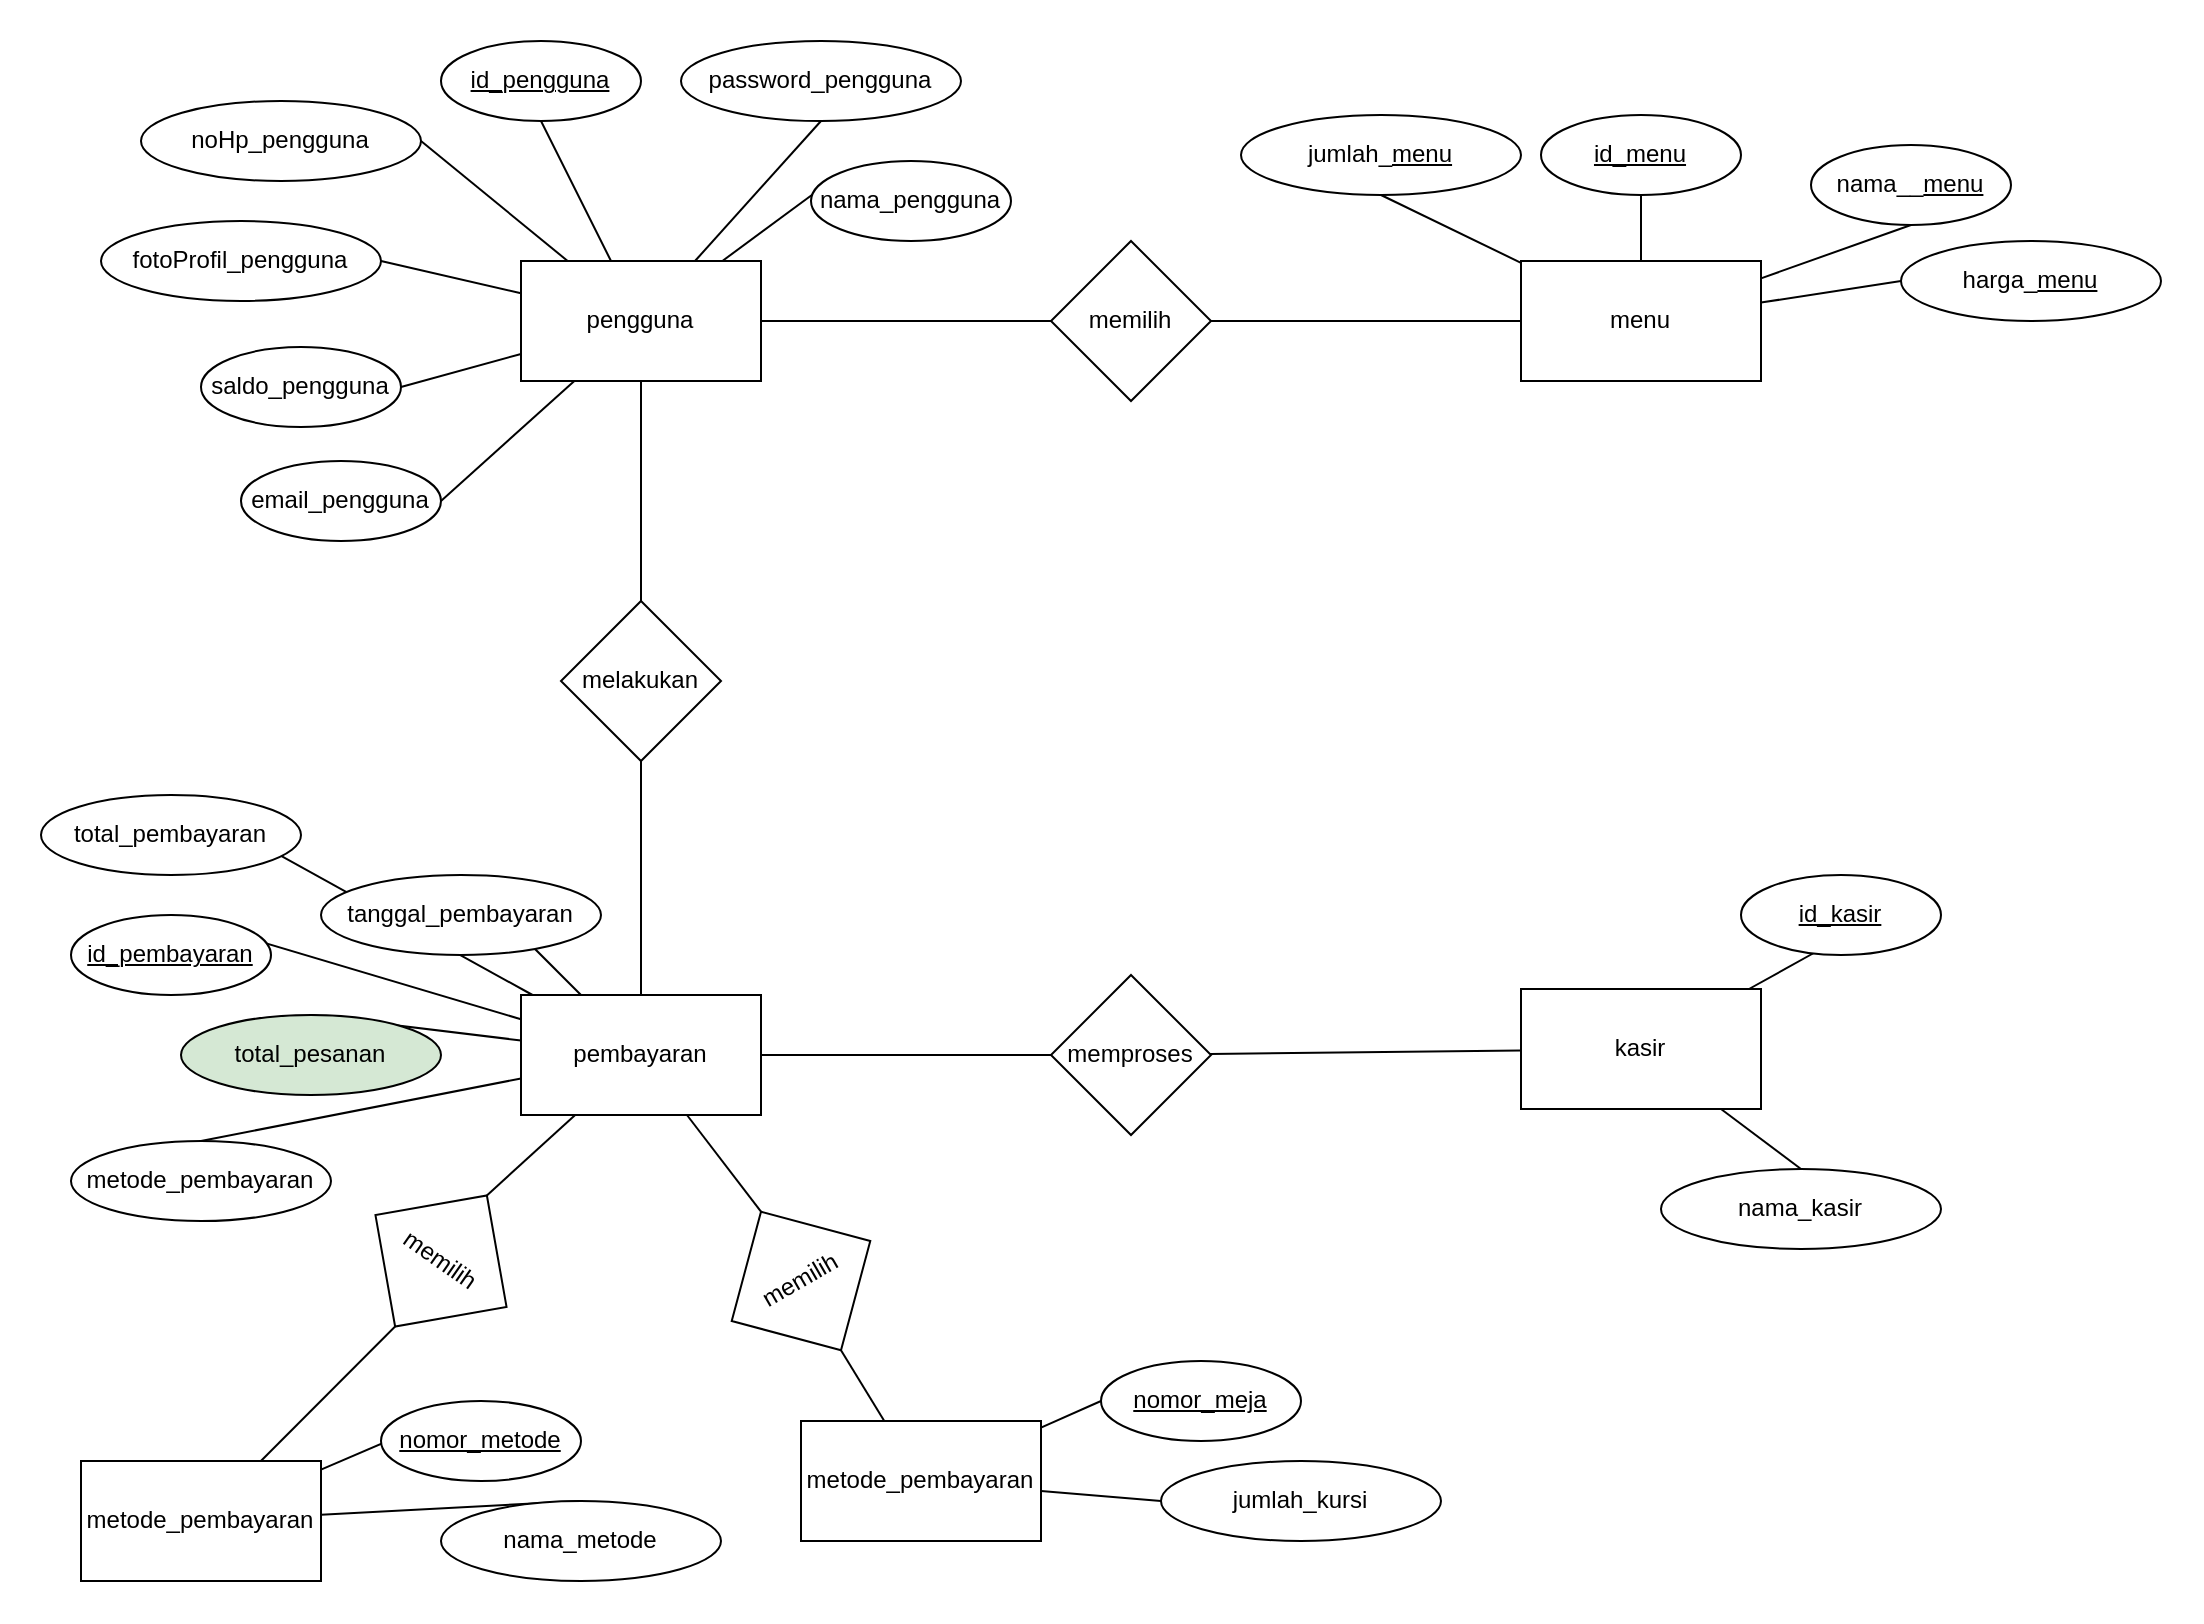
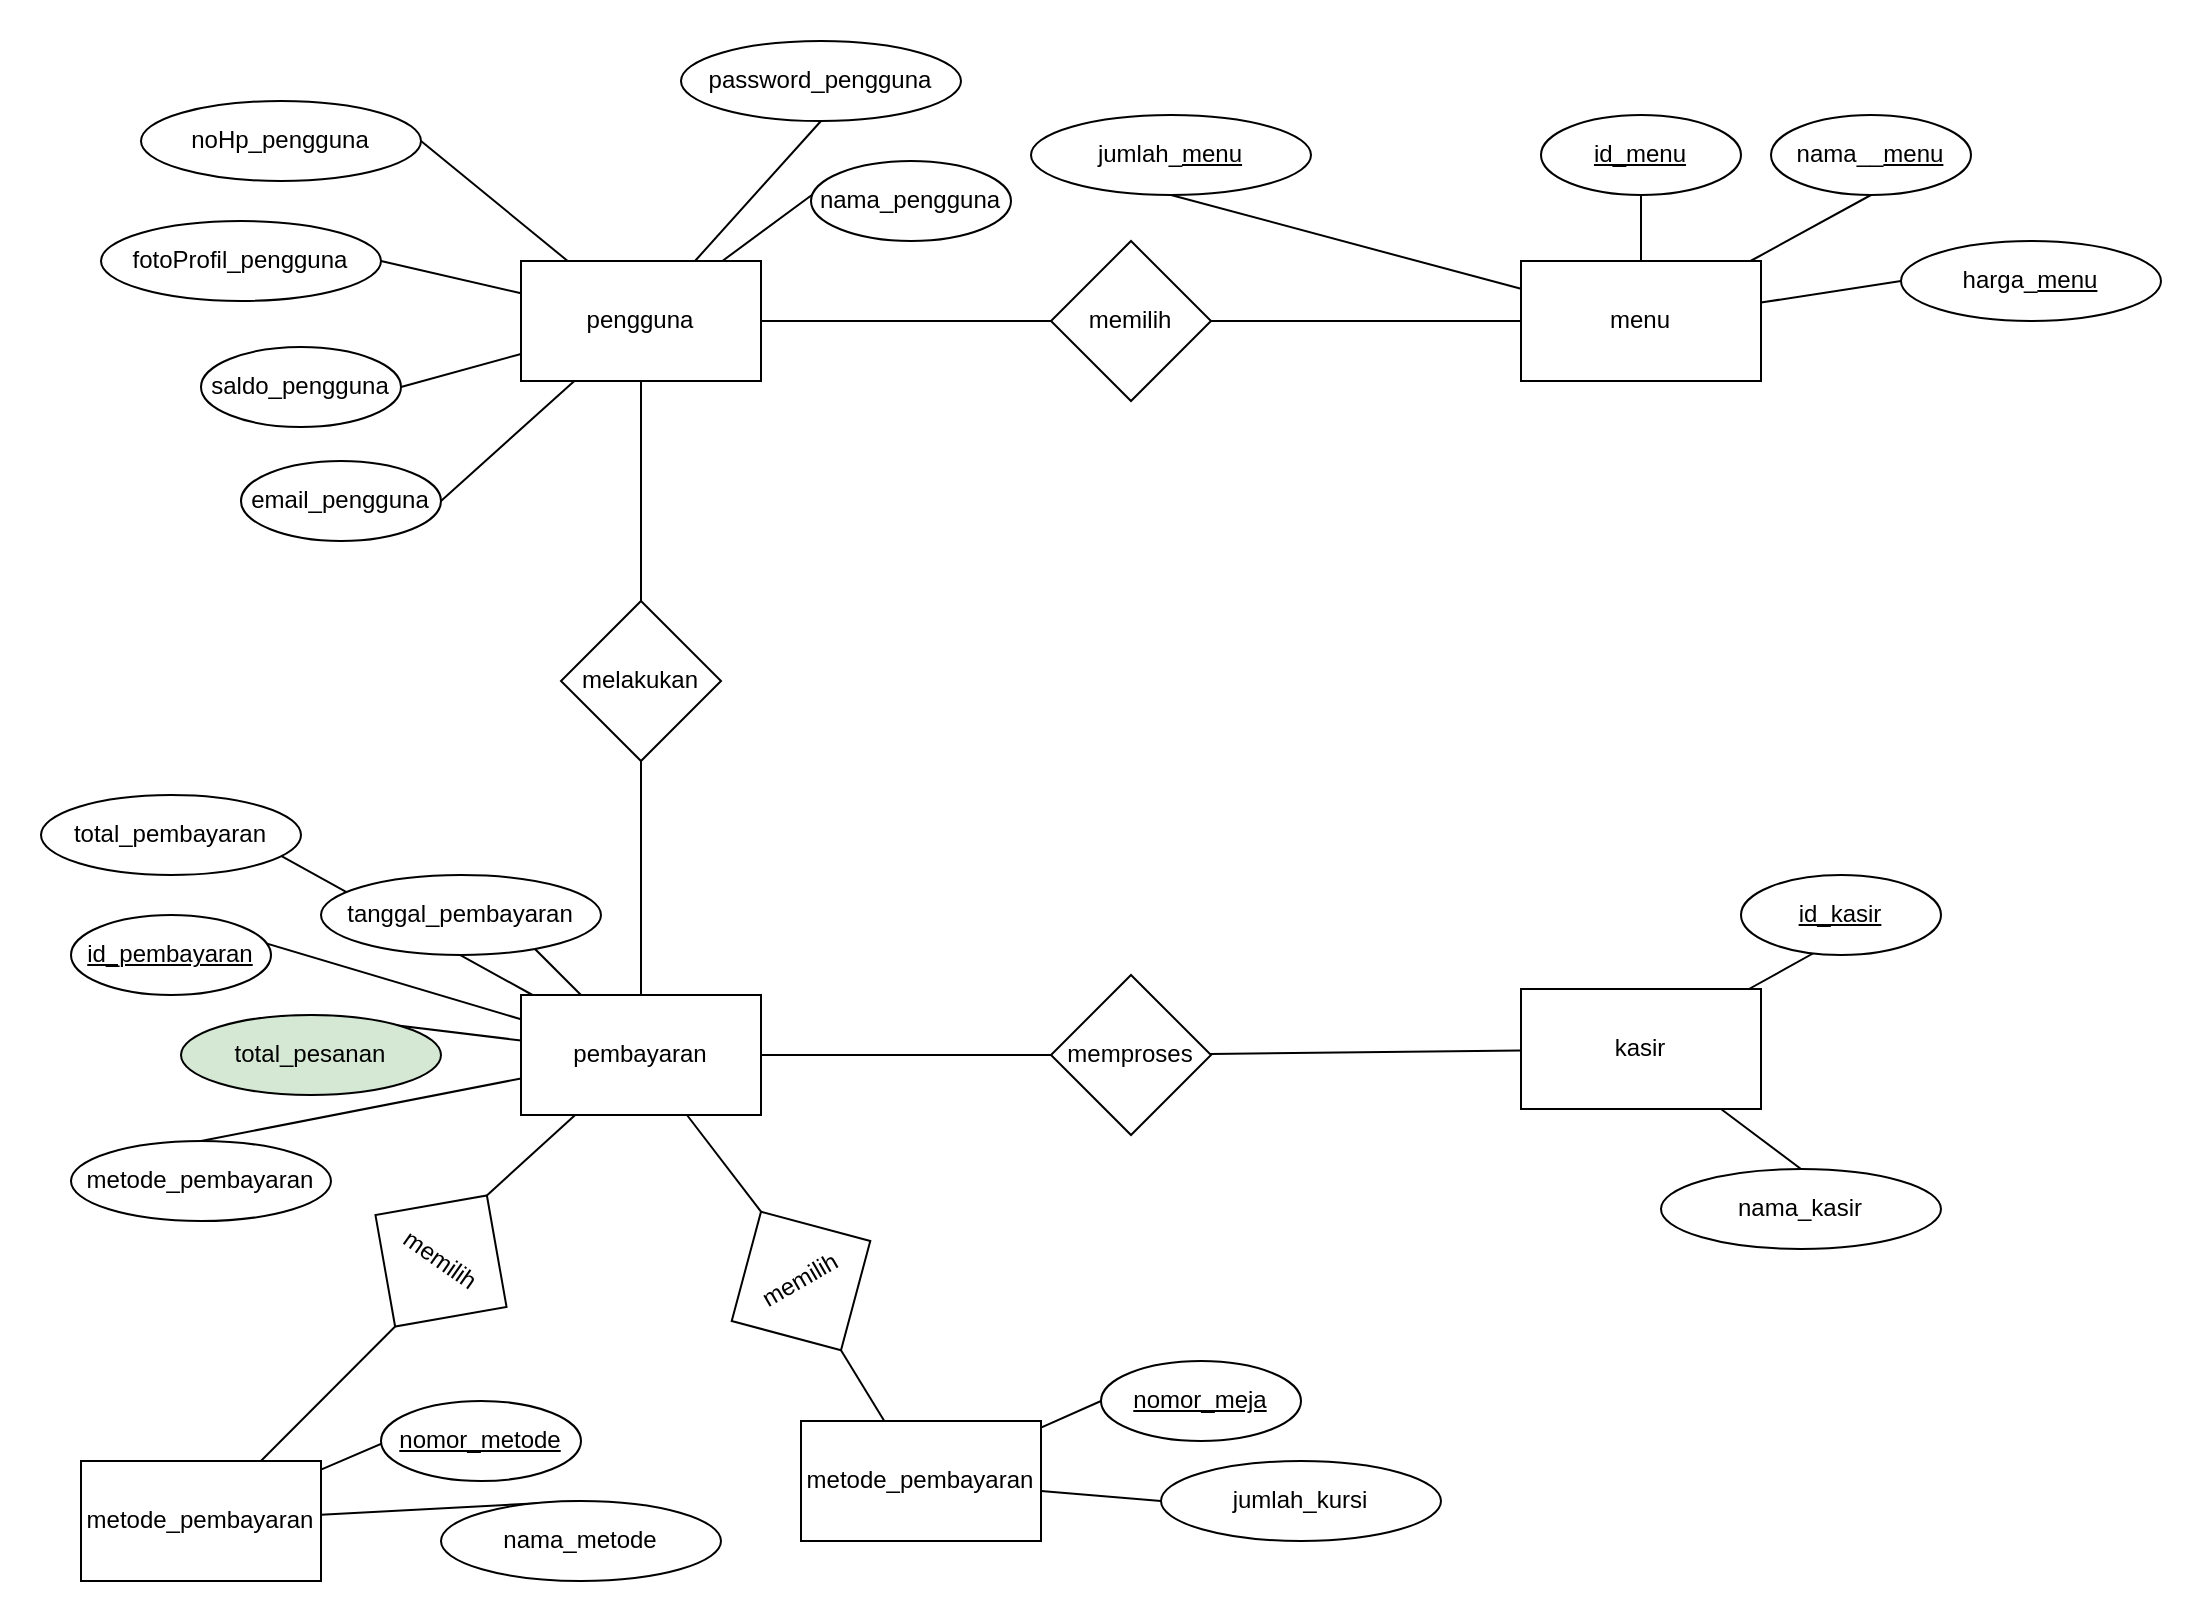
node "id_pengguna": removed
node "jumlah_menu": moved (1381, 155) -> (1171, 155)
node "nama__menu": moved (1911, 185) -> (1871, 155)
edge "id_pengguna" -- "pengguna": removed
